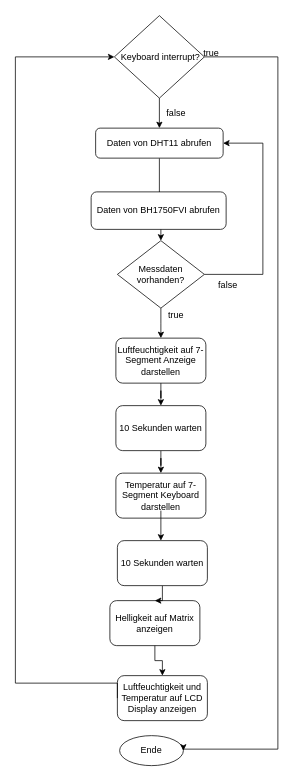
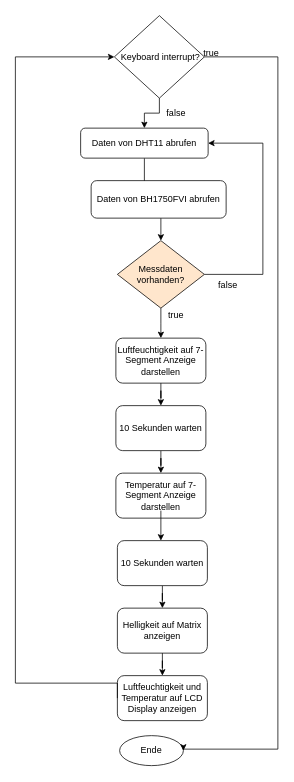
node "Daten von DHT11 abrufen": moved (159, 143) -> (144, 143)
node "Daten von BH1750FVI abrufen": moved (159, 210) -> (159, 199)
node "Messdaten vorhanden?": fillcolor #ffffff -> #ffe6cc
node "Temperatur auf 7-Segment Keyboard darstellen": label "Temperatur auf 7-Segment Keyboard darstellen" -> "Temperatur auf 7-Segment Anzeige darstellen"
node "Helligkeit auf Matrix anzeigen": moved (155, 623) -> (162, 630)
